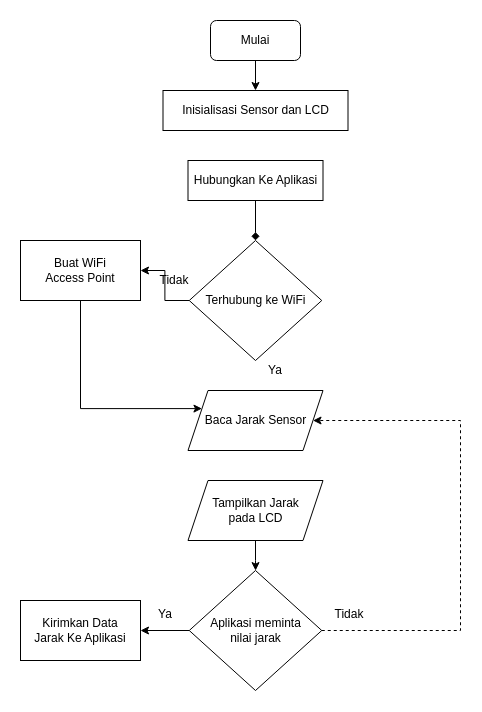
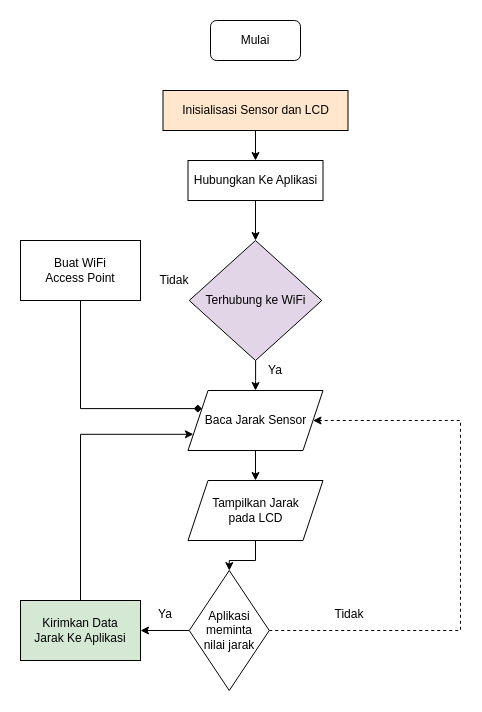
edge "Mulai" -> "Inisialisasi Sensor dan LCD": removed
node "Inisialisasi Sensor dan LCD": fillcolor #ffffff -> #ffe6cc
edge "Inisialisasi Sensor dan LCD" -> "Hubungkan Ke Aplikasi": added
edge "Hubungkan Ke Aplikasi" -> "Terhubung ke WiFi": arrowhead diamond -> classic
edge "Terhubung ke WiFi" -> "Buat WiFi Access Point": removed
node "Terhubung ke WiFi": fillcolor #ffffff -> #e1d5e7
edge "Terhubung ke WiFi" -> "Baca Jarak Sensor": added
edge "Buat WiFi Access Point" -> "Baca Jarak Sensor": arrowhead classic -> diamond
edge "Kirimkan Data Jarak Ke Aplikasi" -> "Baca Jarak Sensor": added
edge "Baca Jarak Sensor" -> "Tampilkan Jarak pada LCD": added
node "Kirimkan Data Jarak Ke Aplikasi": fillcolor #ffffff -> #d5e8d4
node "Aplikasi meminta nilai jarak": size 133x120 -> 80x120
